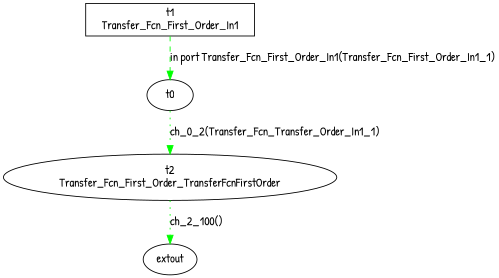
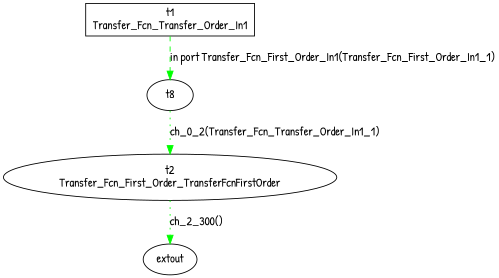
node "t1 Transfer_Fcn_First_Order_In1": label "t1 Transfer_Fcn_First_Order_In1" -> "t1 Transfer_Fcn_Transfer_Order_In1"
node "t0": label "t0" -> "t8"
edge "t2 Transfer_Fcn_First_Order_TransferFcnFirstOrder" -> "extout": label "ch_2_100()" -> "ch_2_300()"
